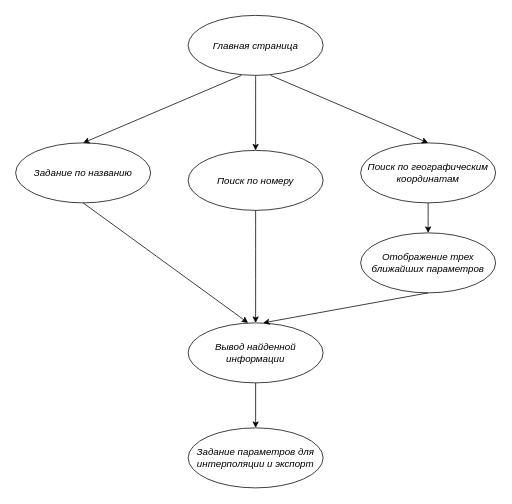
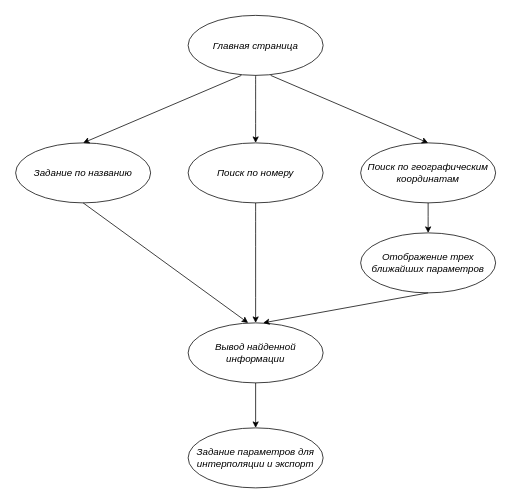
node "Поиск по номеру": moved (255, 180) -> (255, 173)
